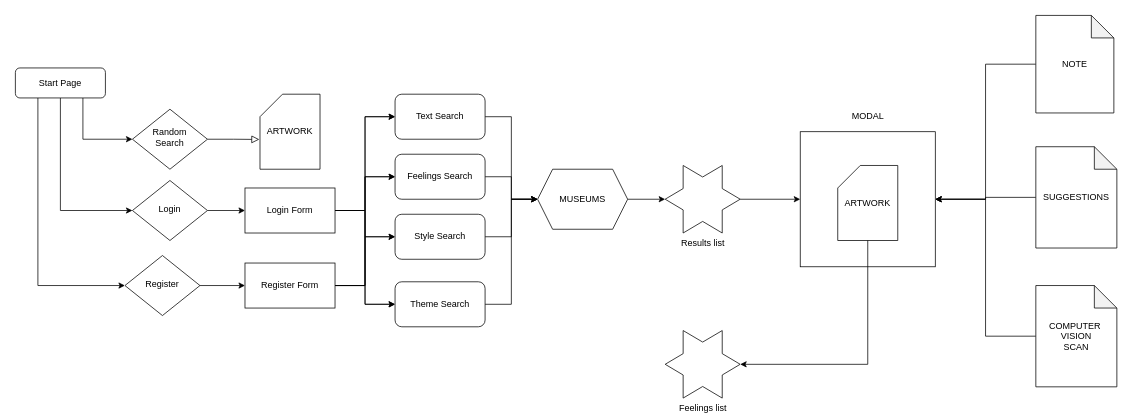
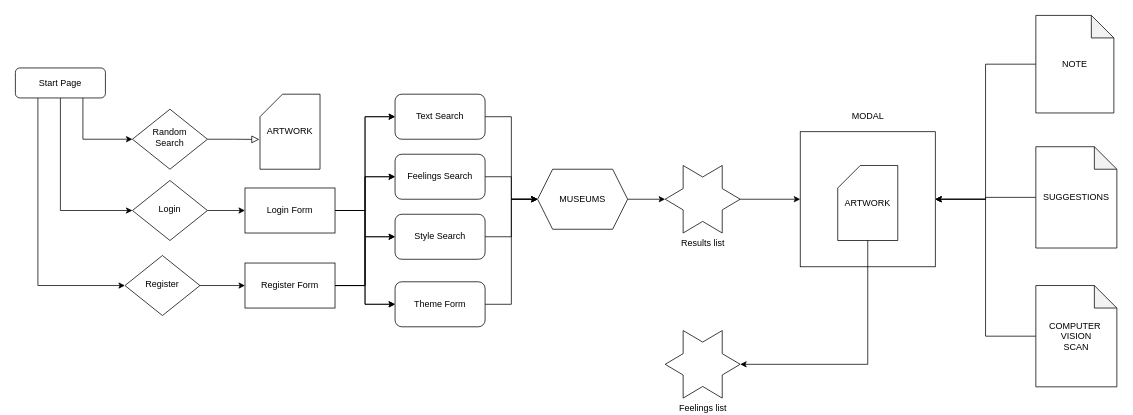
node "Theme Search": label "Theme Search" -> "Theme Form"
